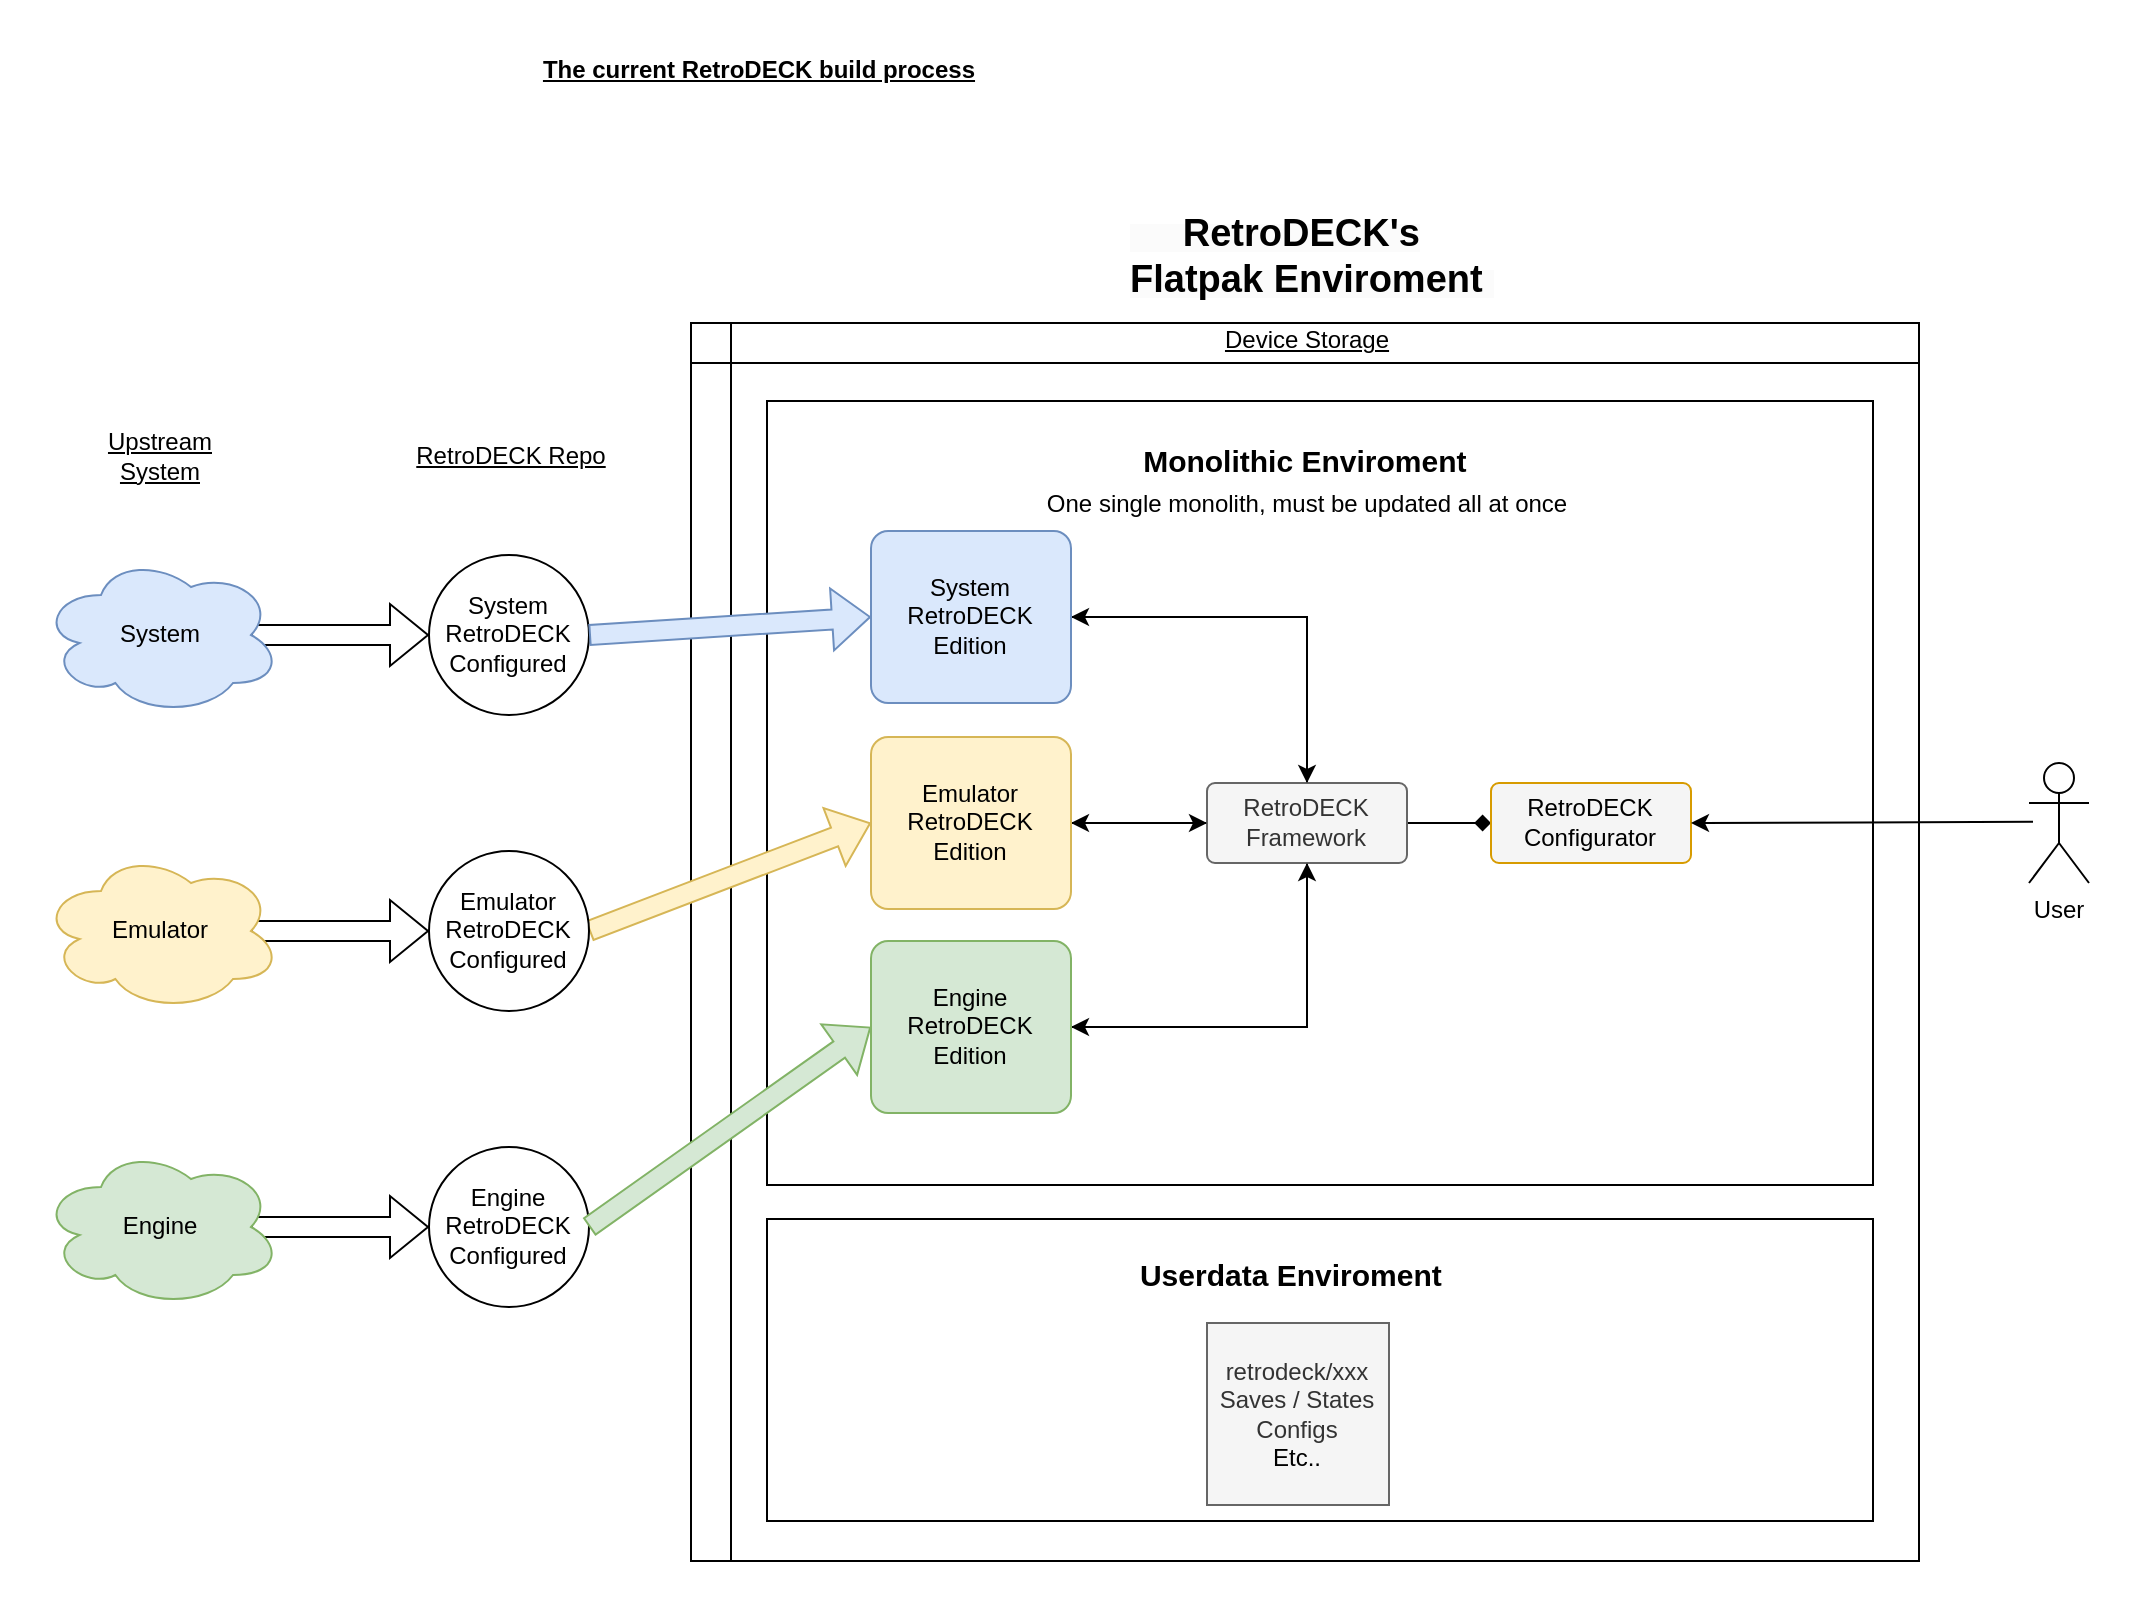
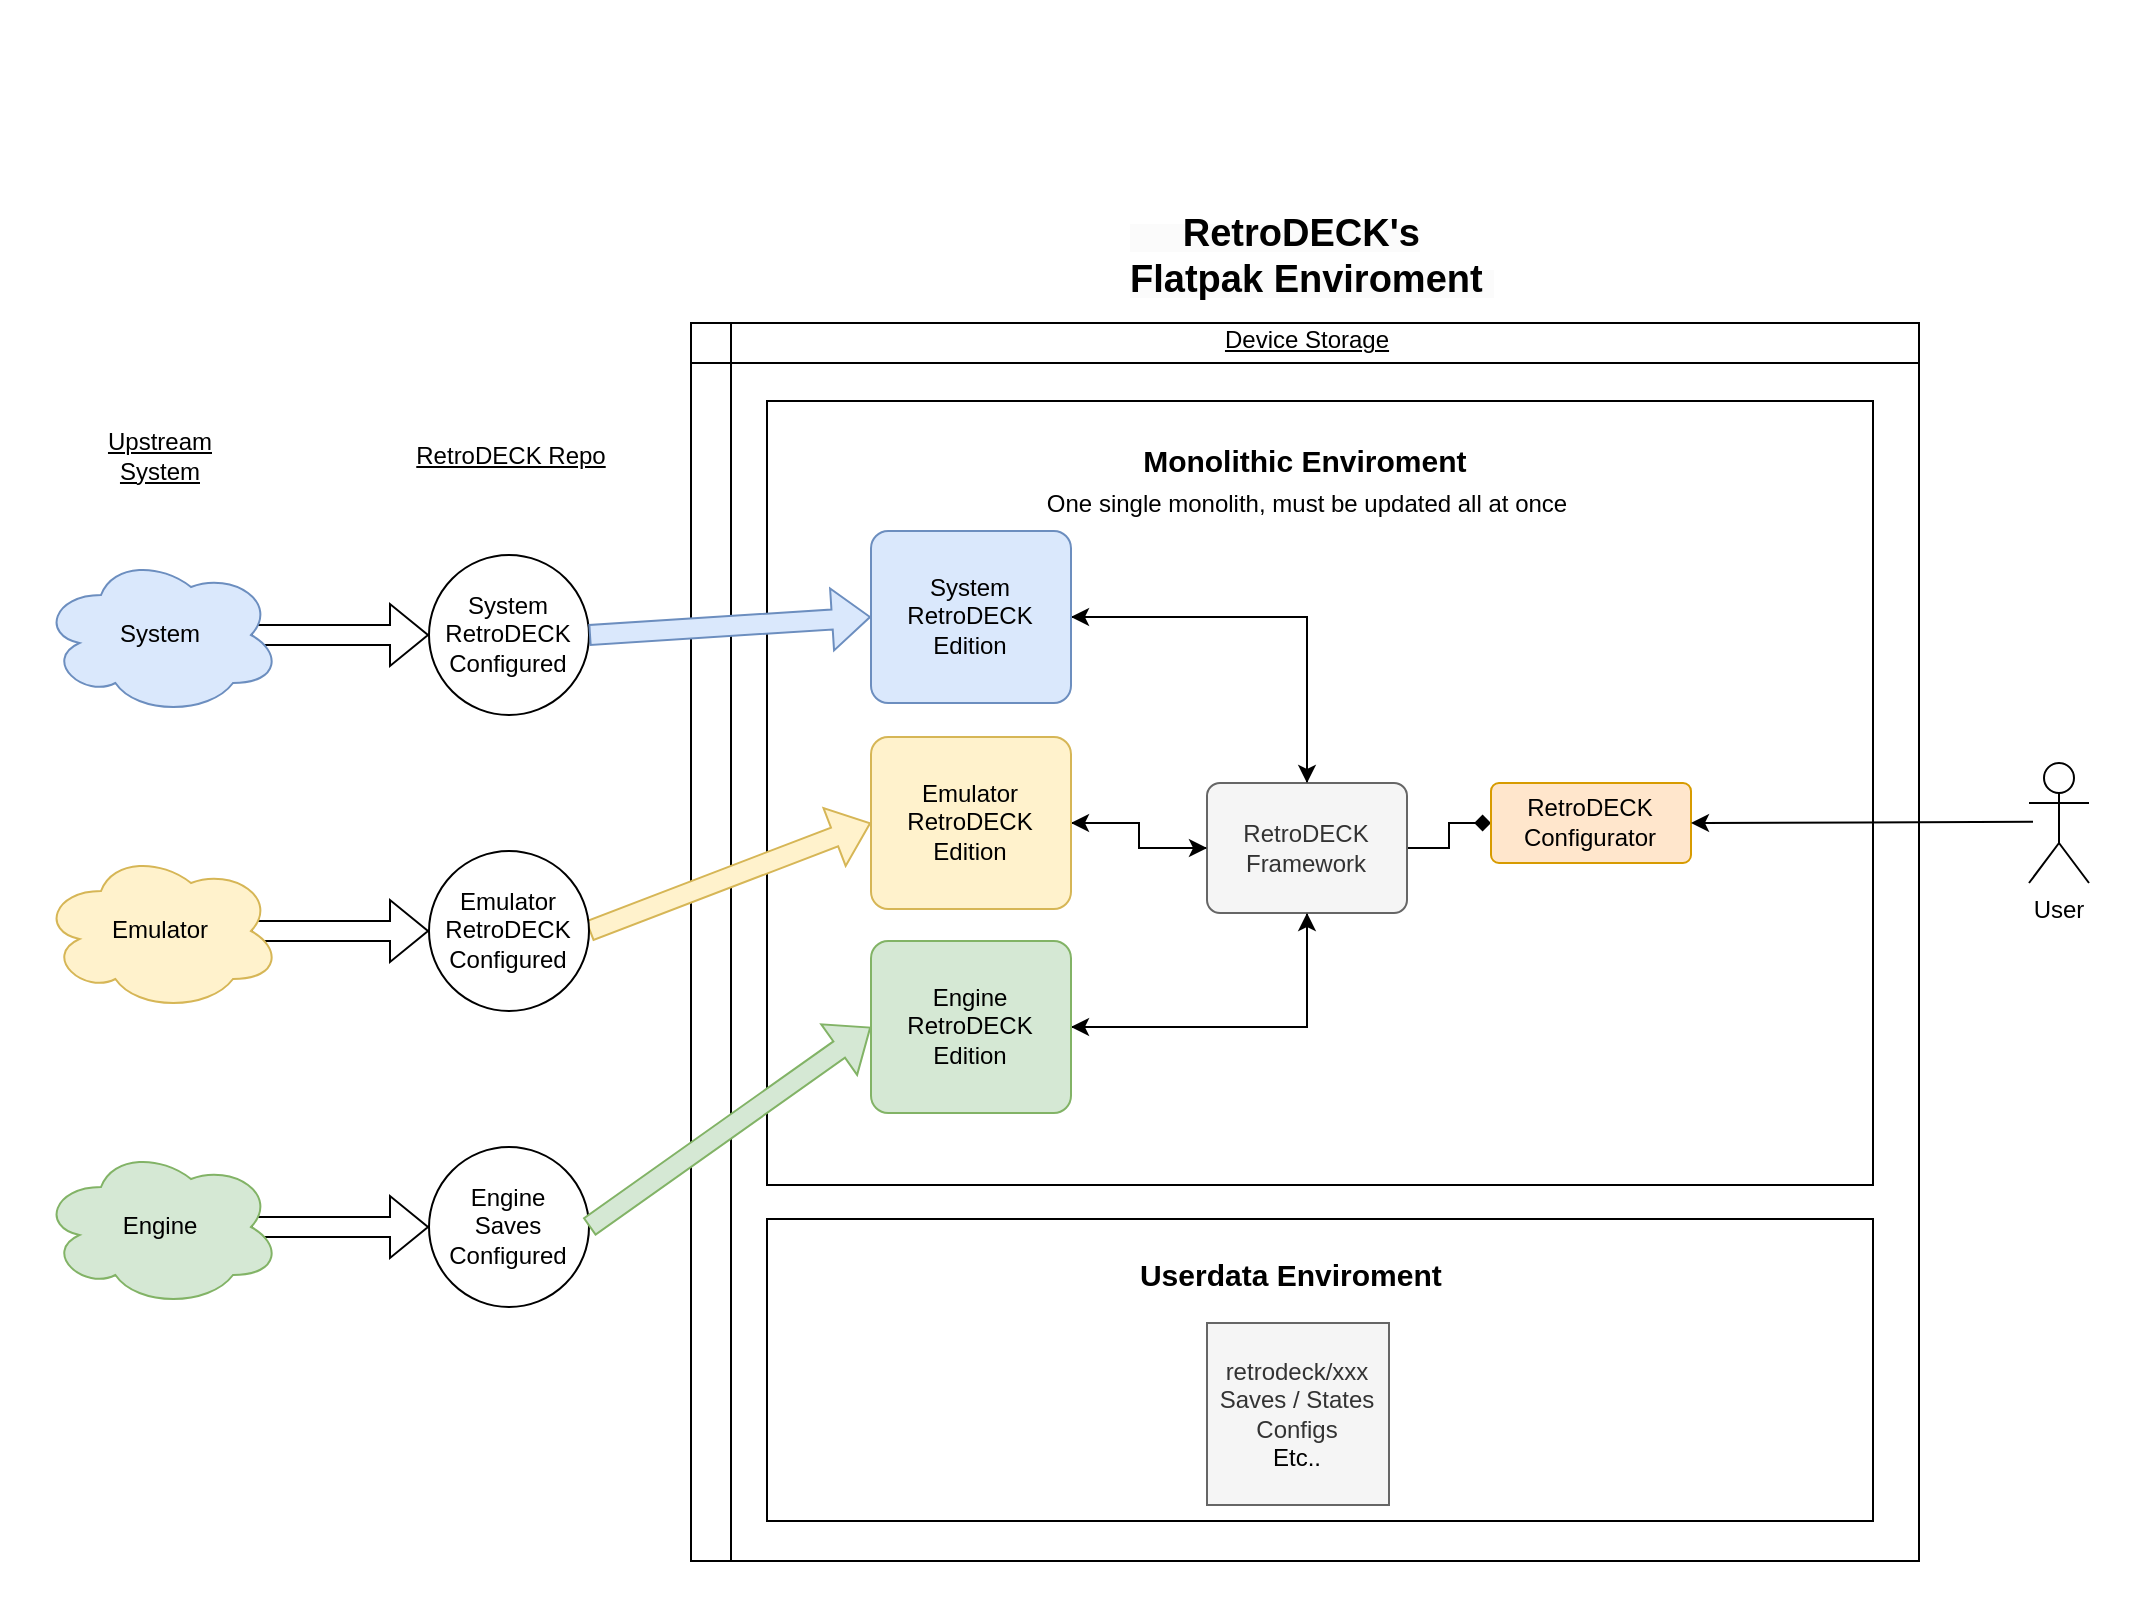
node "The current RetroDECK build process": removed
node "RetroDECK Framework": size 200x80 -> 200x130
node "RetroDECK Configurator": fillcolor #f5f5f5 -> #ffe6cc
node "Engine RetroDECK Configured": label "Engine RetroDECK Configured" -> "Engine Saves Configured"
